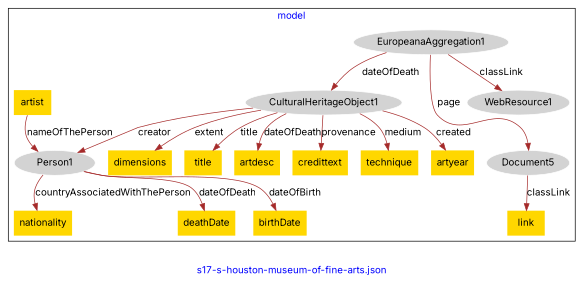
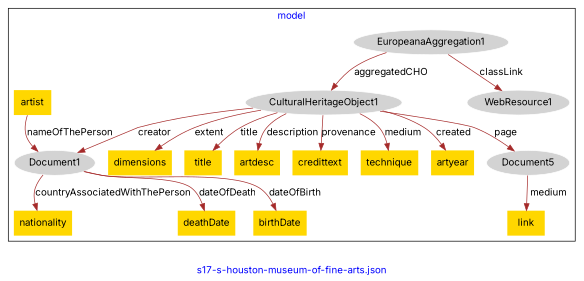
edge "EuropeanaAggregation1" -> "CulturalHeritageObject1": label "dateOfDeath" -> "aggregatedCHO"
edge "EuropeanaAggregation1" -> "Document5": now "CulturalHeritageObject1" -> "Document5"
edge "CulturalHeritageObject1" -> "artdesc": label "dateOfDeath" -> "description"
node "Person1": label "Person1" -> "Document1"
edge "Document5" -> "link": label "classLink" -> "medium"
